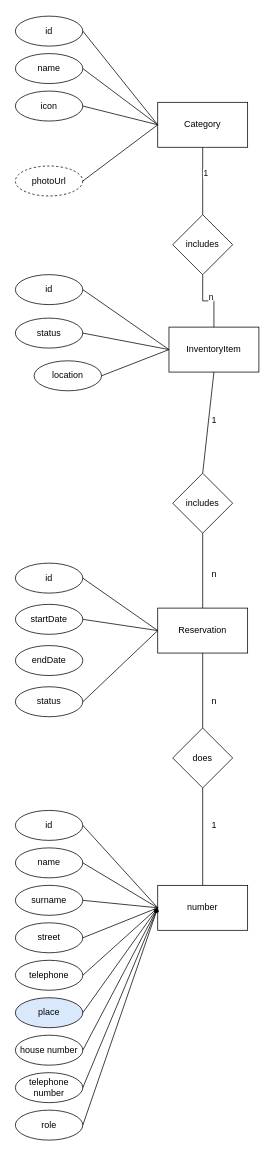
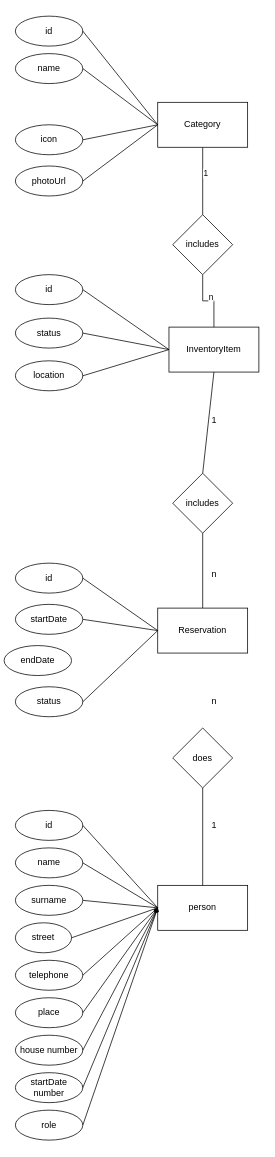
node "icon": moved (49, 105) -> (49, 139)
node "photoUrl": style dashed -> solid
node "location": moved (68, 375) -> (49, 375)
node "endDate": moved (49, 660) -> (38, 660)
edge "Reservation" -- "does": removed
node "number": label "number" -> "person"
node "street": size 68x30 -> 56x30
node "place": fillcolor #dae8fc -> #ffffff
node "telephone number": label "telephone number" -> "startDate number"
